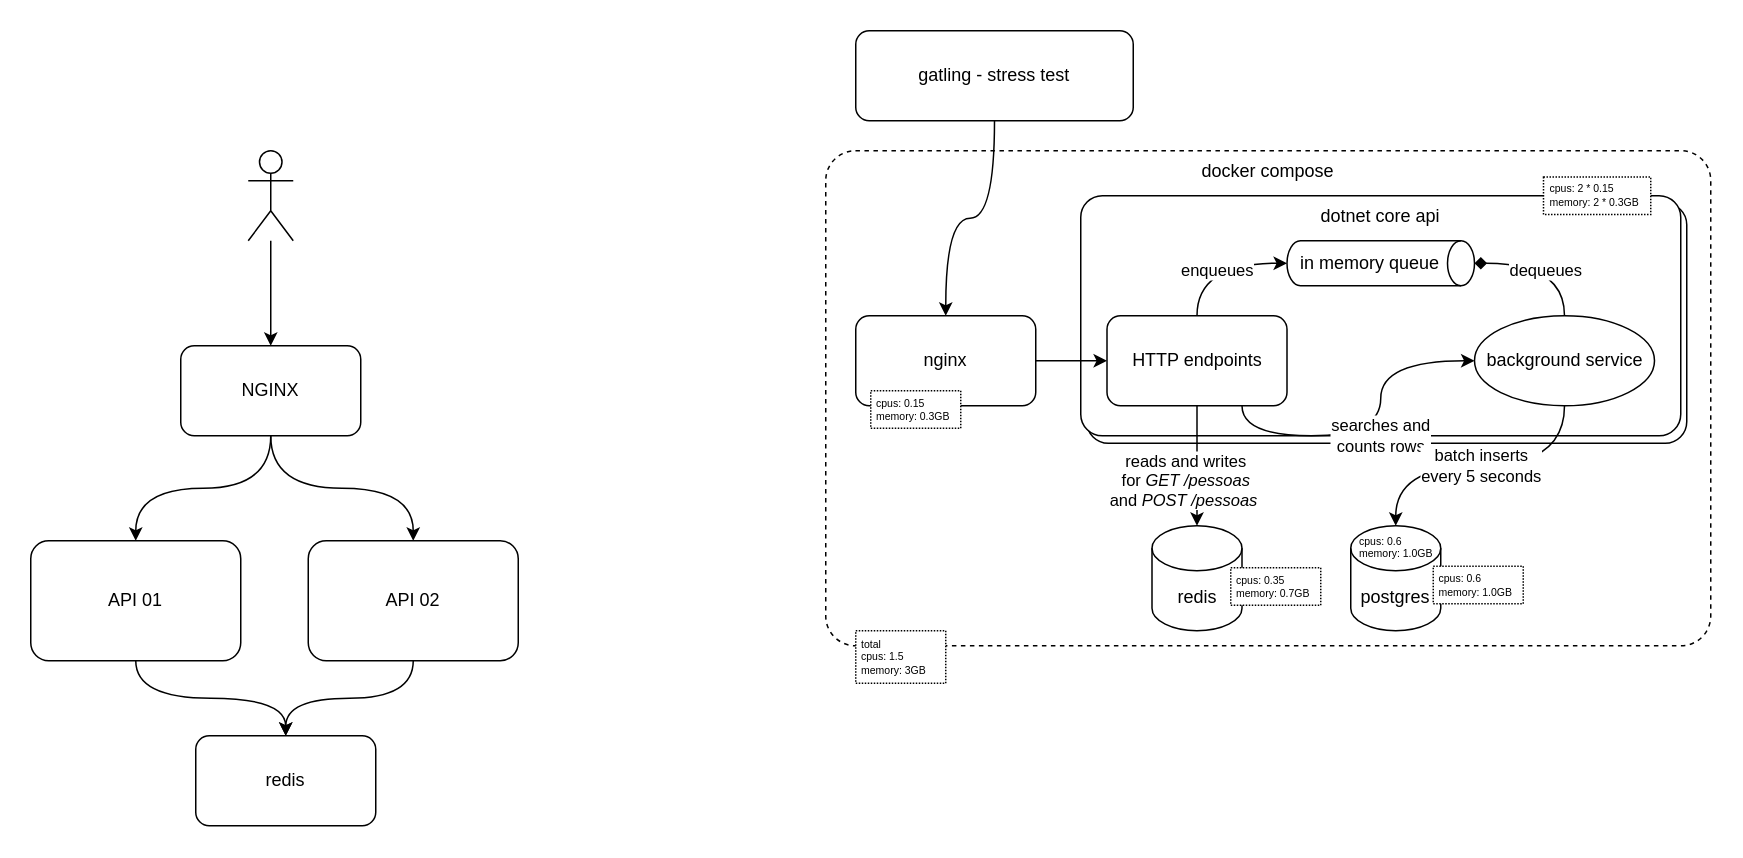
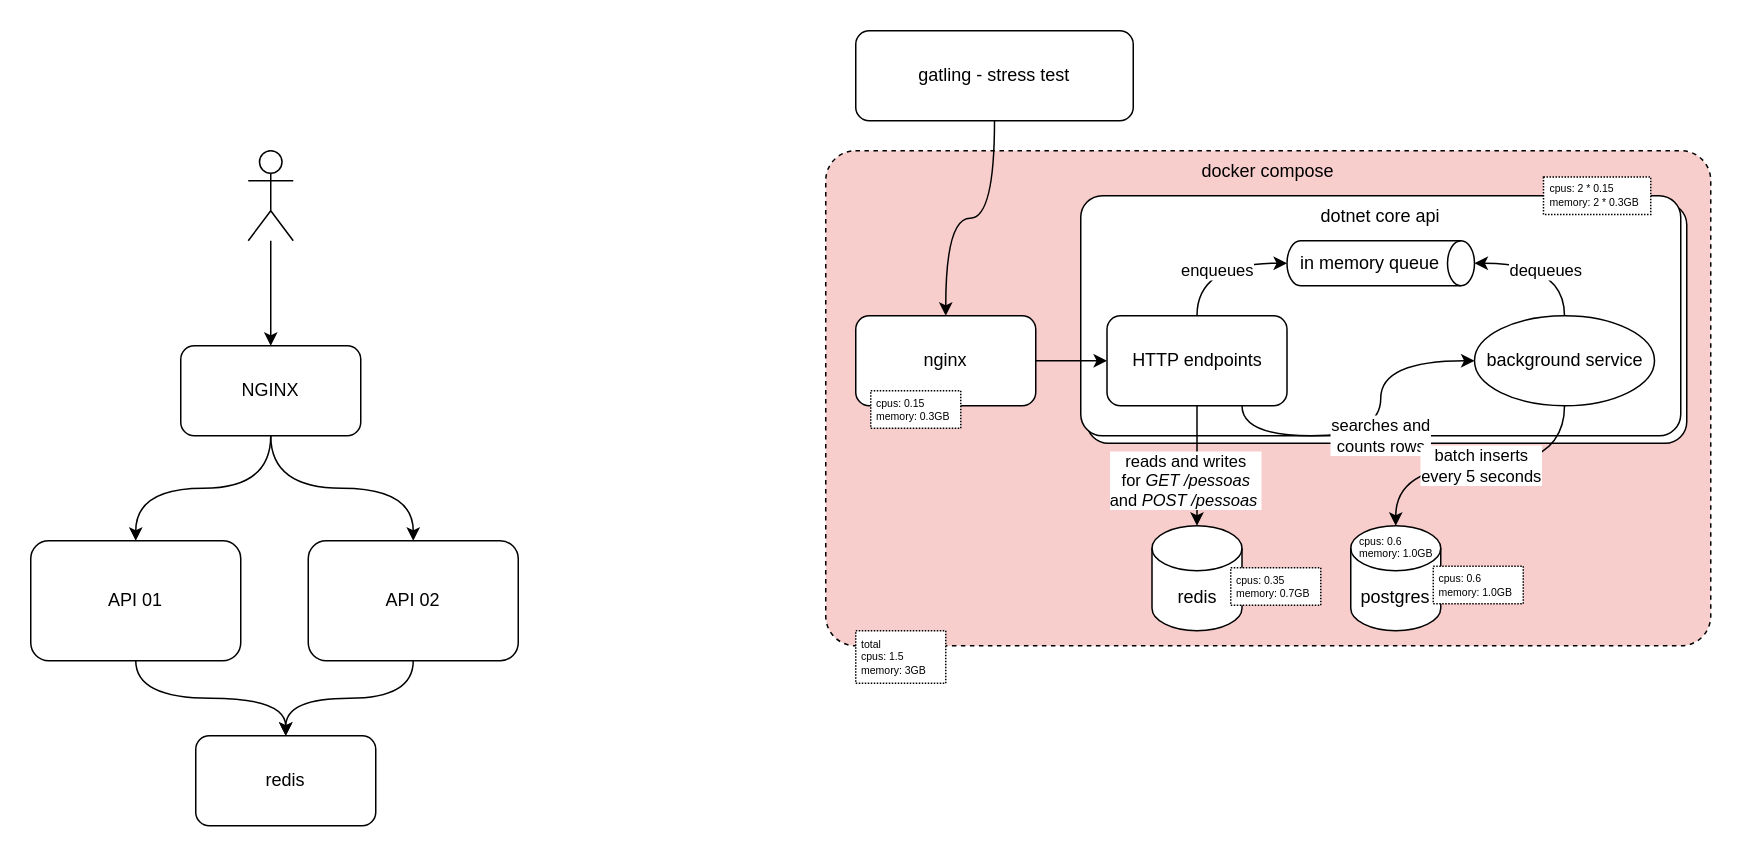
node "docker compose": fillcolor #ffffff -> #f8cecc
edge "background service" -> "in memory queue": arrowhead diamond -> classic
